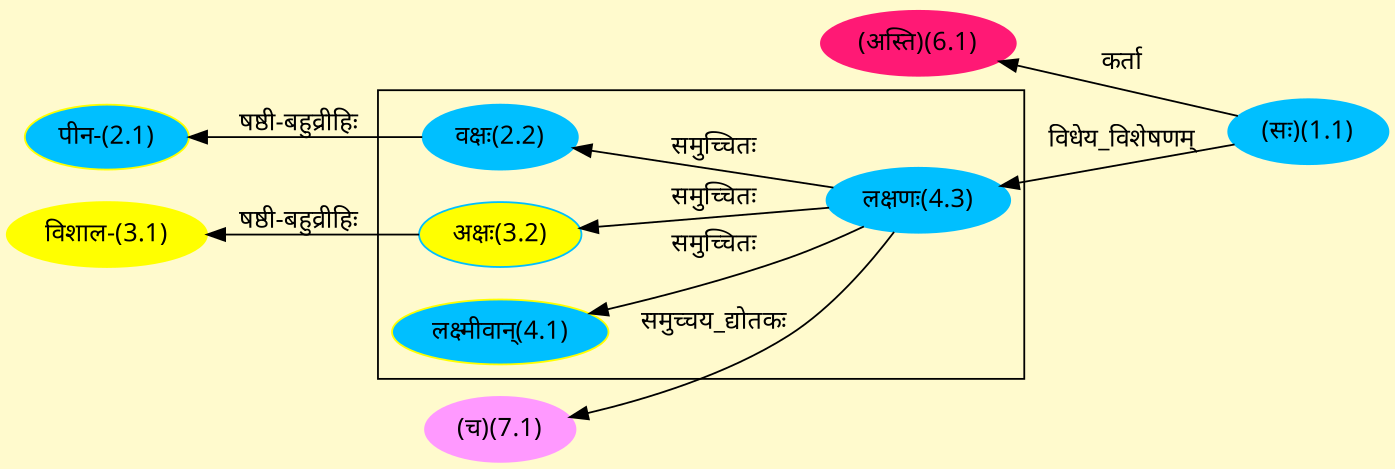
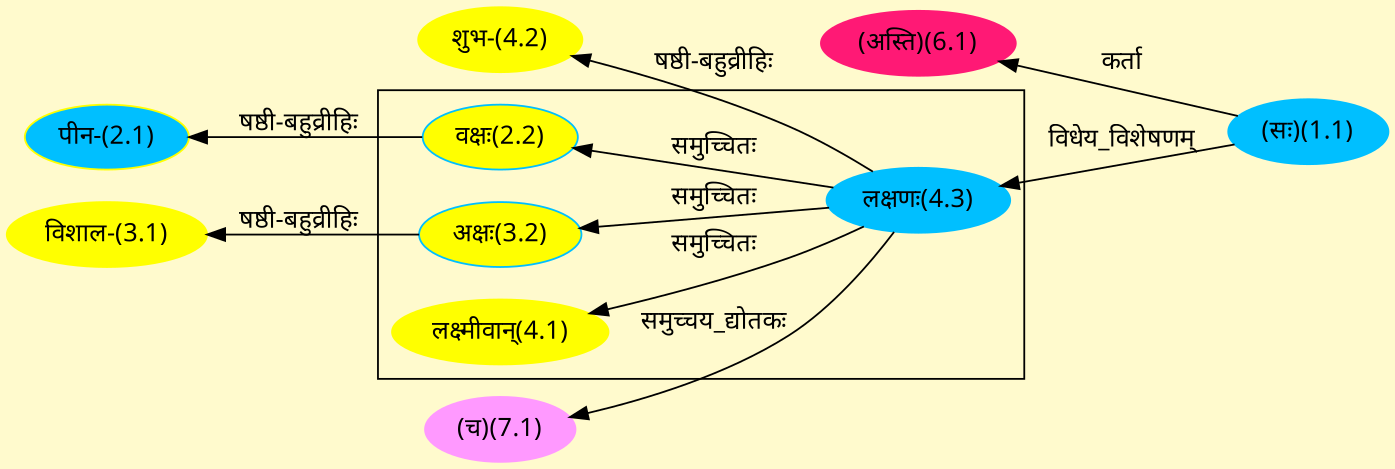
node "शुभ-(4.2)": added
node "वक्षः(2.2)": fillcolor #00bfff -> #ffff00
node "लक्ष्मीवान्(4.1)": fillcolor #00bfff -> #ffff00
